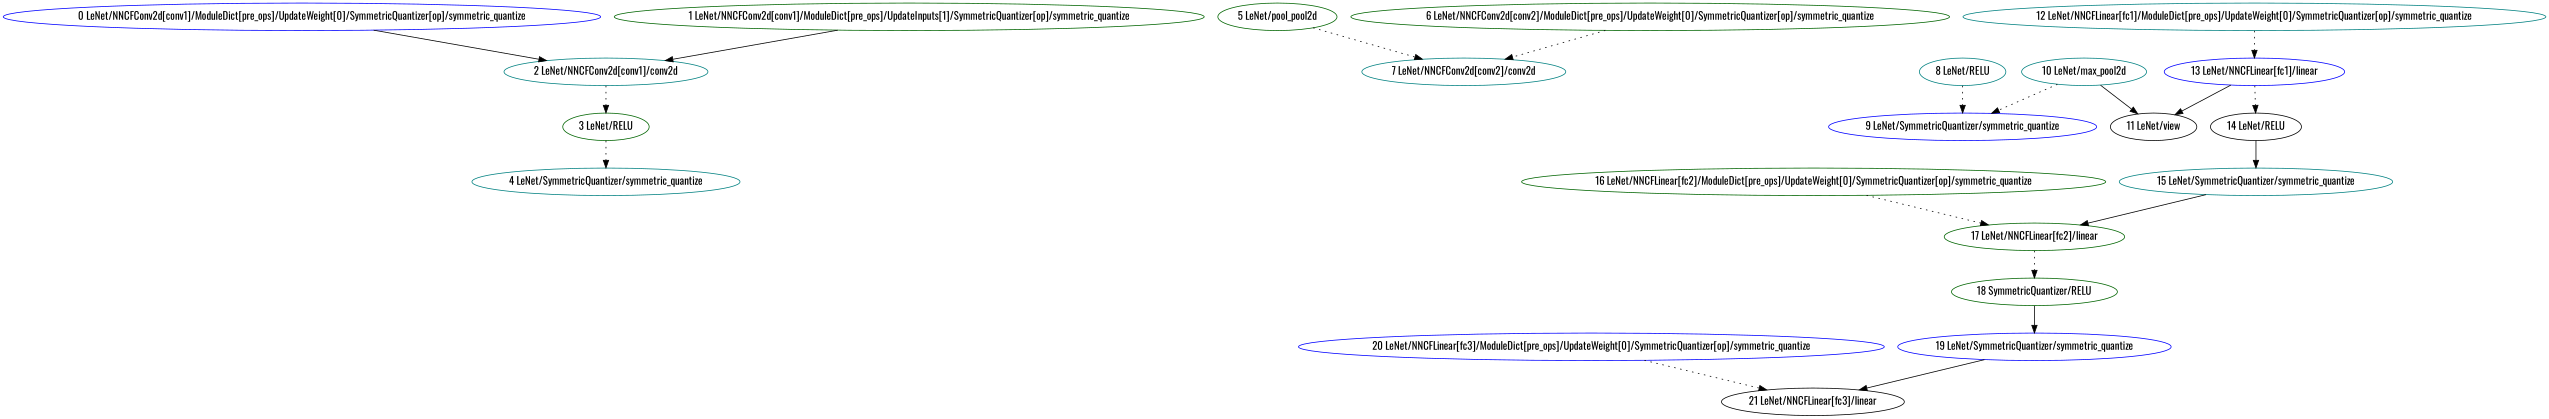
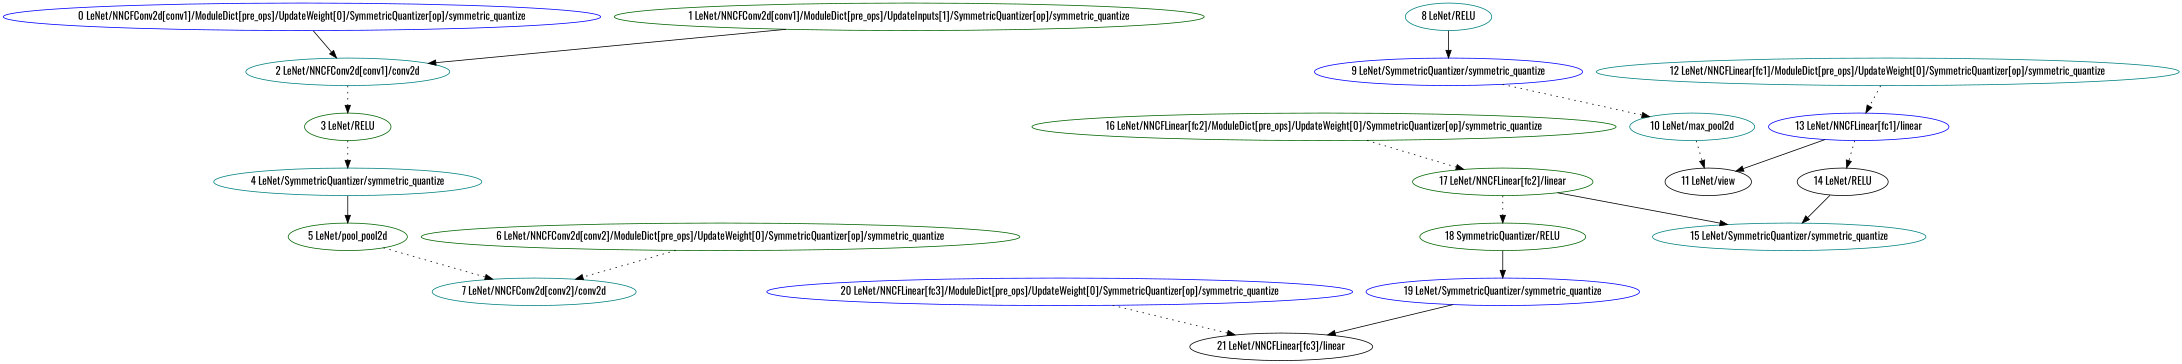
edge "8 LeNet/RELU" -> "9 LeNet/SymmetricQuantizer/symmetric_quantize": style dotted -> solid
edge "10 LeNet/max_pool2d" -> "9 LeNet/SymmetricQuantizer/symmetric_quantize": reversed
edge "10 LeNet/max_pool2d" -> "11 LeNet/view": style solid -> dotted
edge "4 LeNet/SymmetricQuantizer/symmetric_quantize" -> "5 LeNet/pool_pool2d": added
edge "15 LeNet/SymmetricQuantizer/symmetric_quantize" -> "17 LeNet/NNCFLinear[fc2]/linear": reversed
